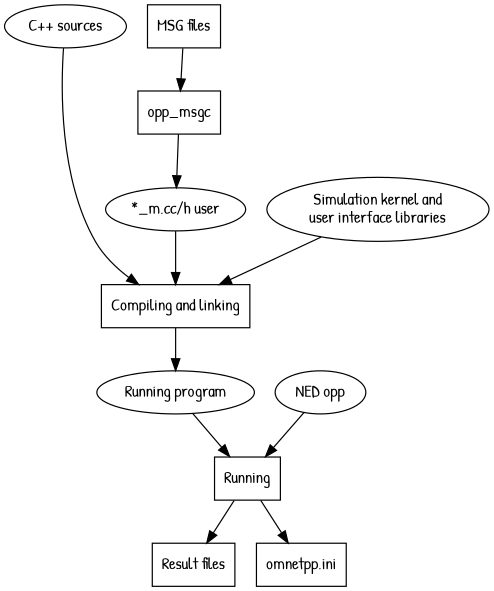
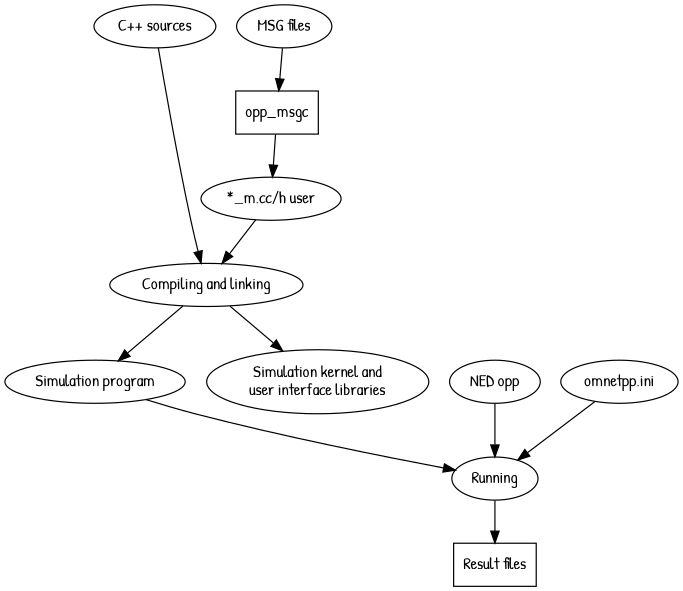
node "MSG files": shape box -> ellipse
edge "Simulation kernel and user interface libraries" -> "Compiling and linking": reversed
node "Compiling and linking": shape box -> ellipse
node "Running program": label "Running program" -> "Simulation program"
node "Running": shape box -> ellipse
edge "Running" -> "omnetpp.ini": reversed
node "omnetpp.ini": shape box -> ellipse
